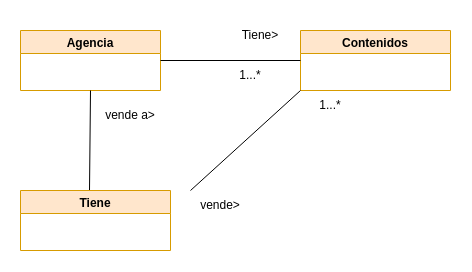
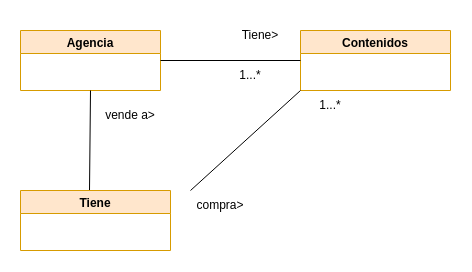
node "vende>": label "vende>" -> "compra>"
